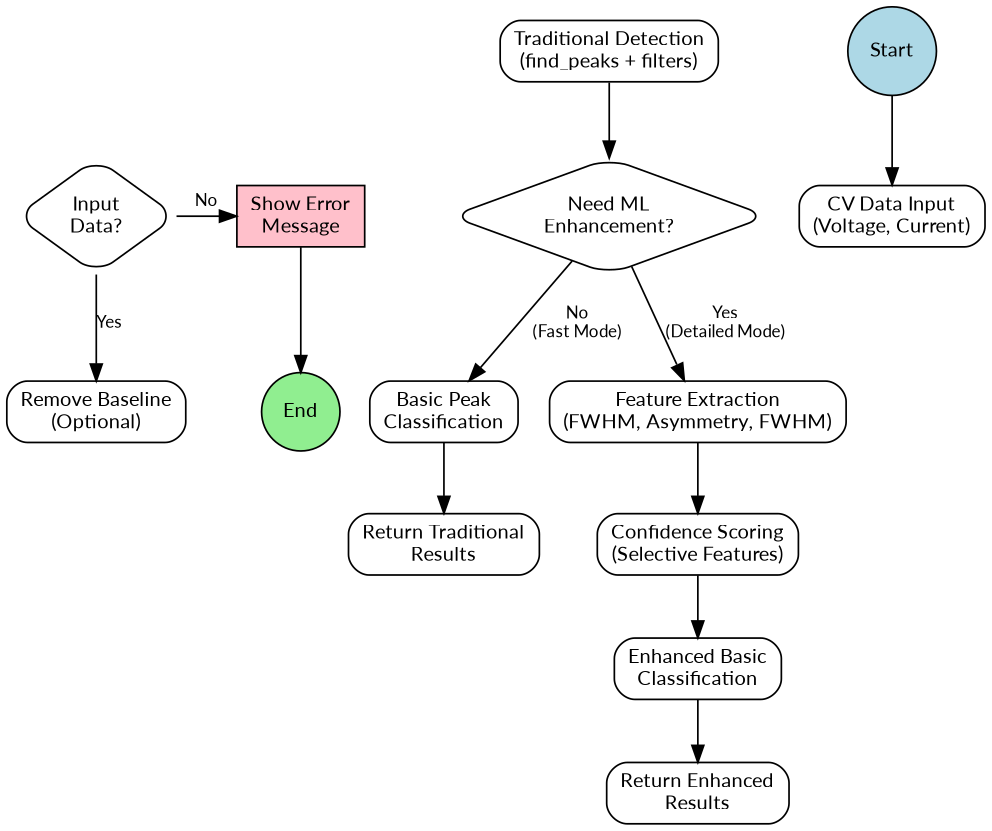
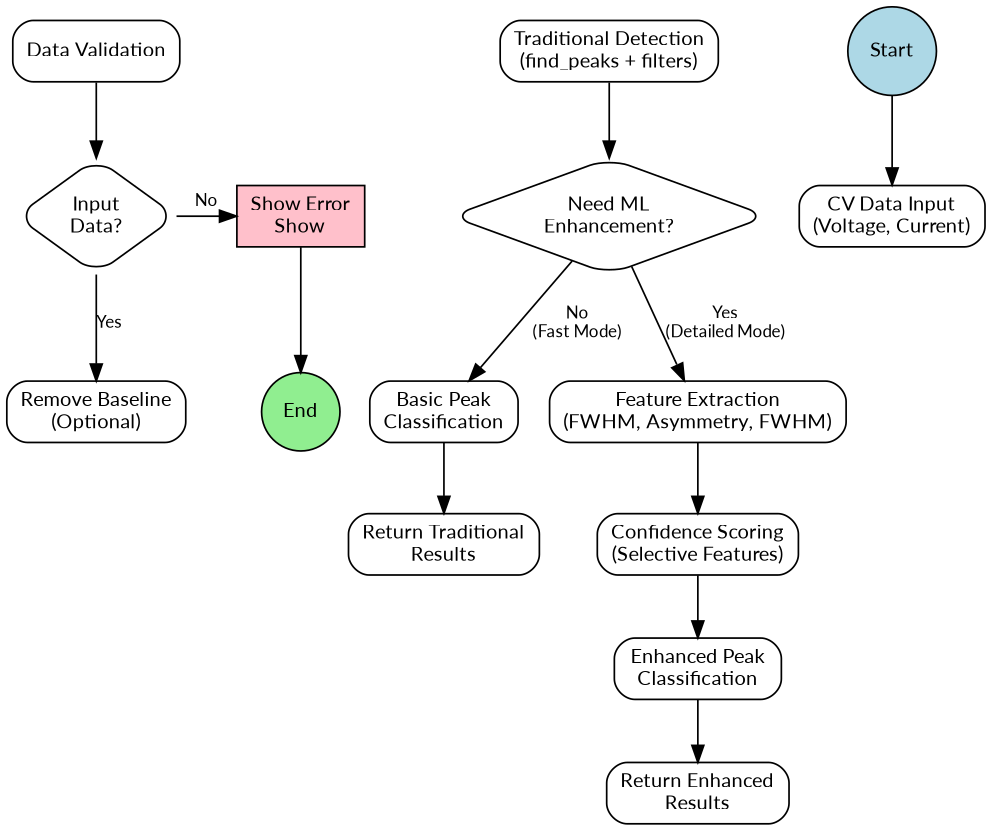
node "Data Validation": added
node "Show Error Message": label "Show Error Message" -> "Show Error Show"
node "Enhanced Basic Classification": label "Enhanced Basic Classification" -> "Enhanced Peak Classification"
